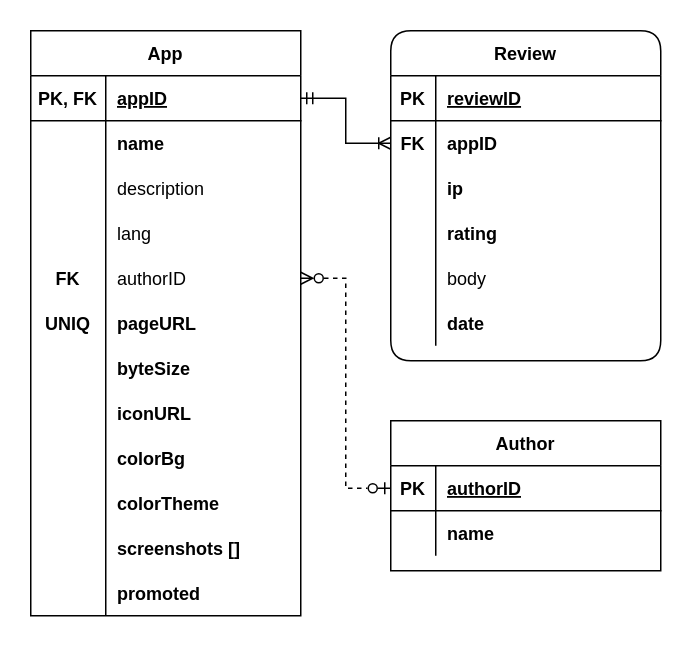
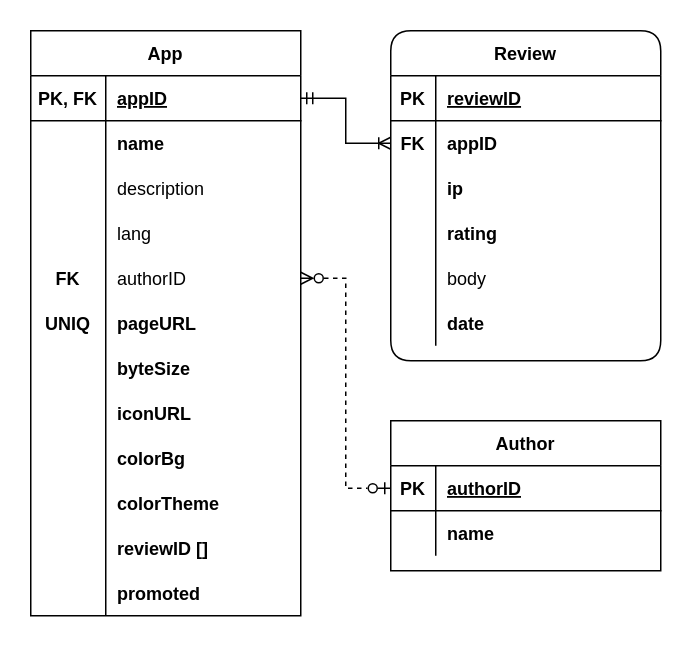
node "screenshots []": label "screenshots []" -> "reviewID []"
